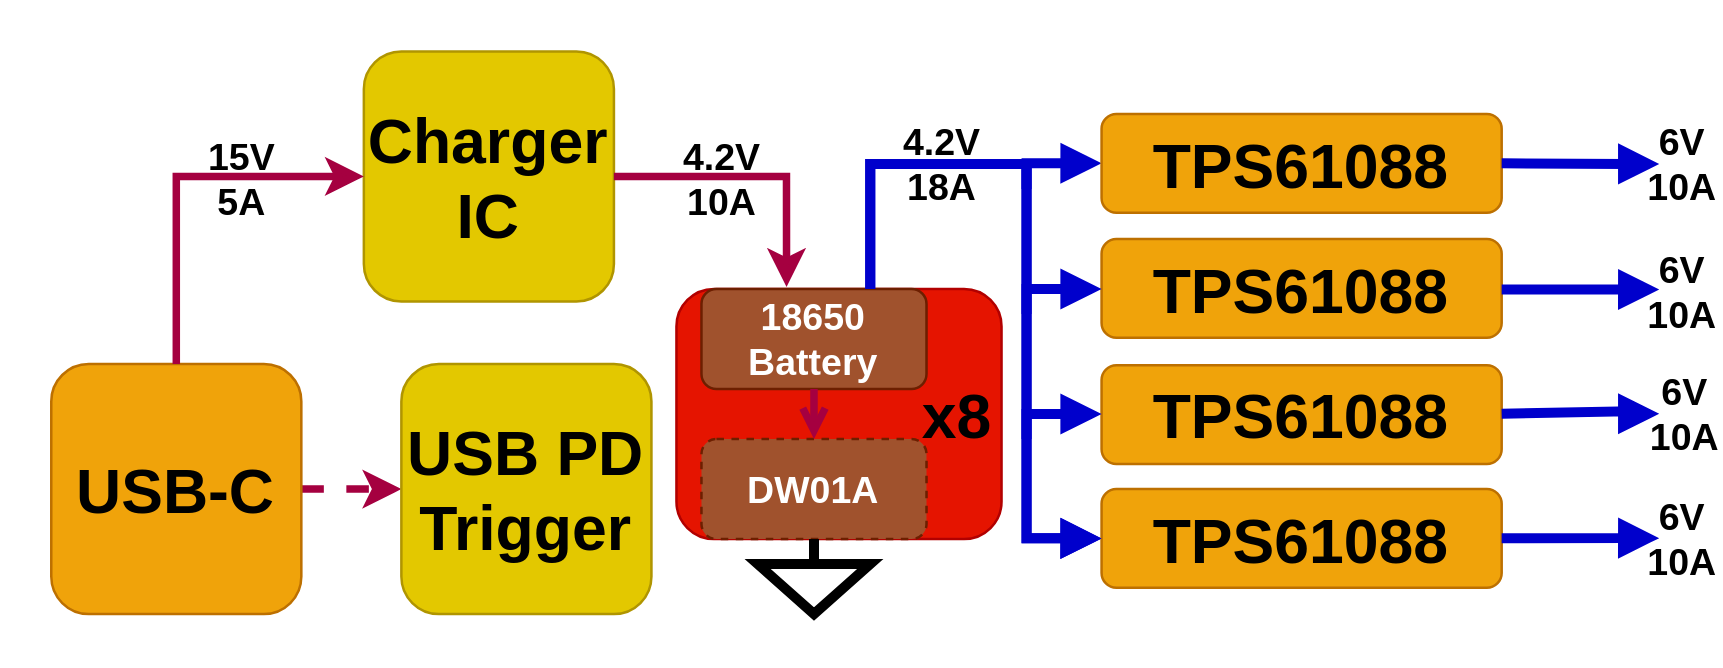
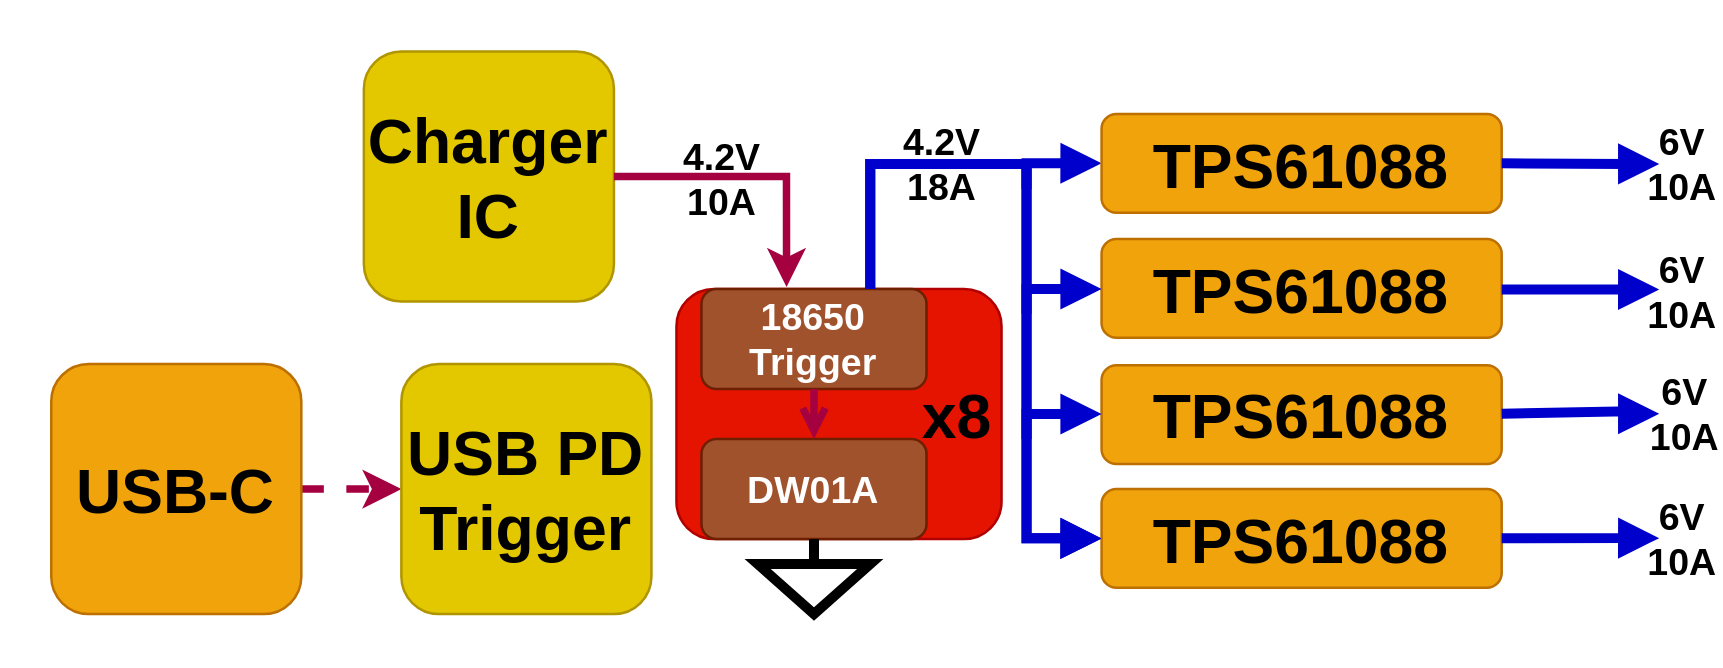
edge "USB-C" -> "Charger IC": removed, label "15V 5A"
node "18650 Battery": label "18650 Battery" -> "18650 Trigger"
node "DW01A": style dashed -> solid
